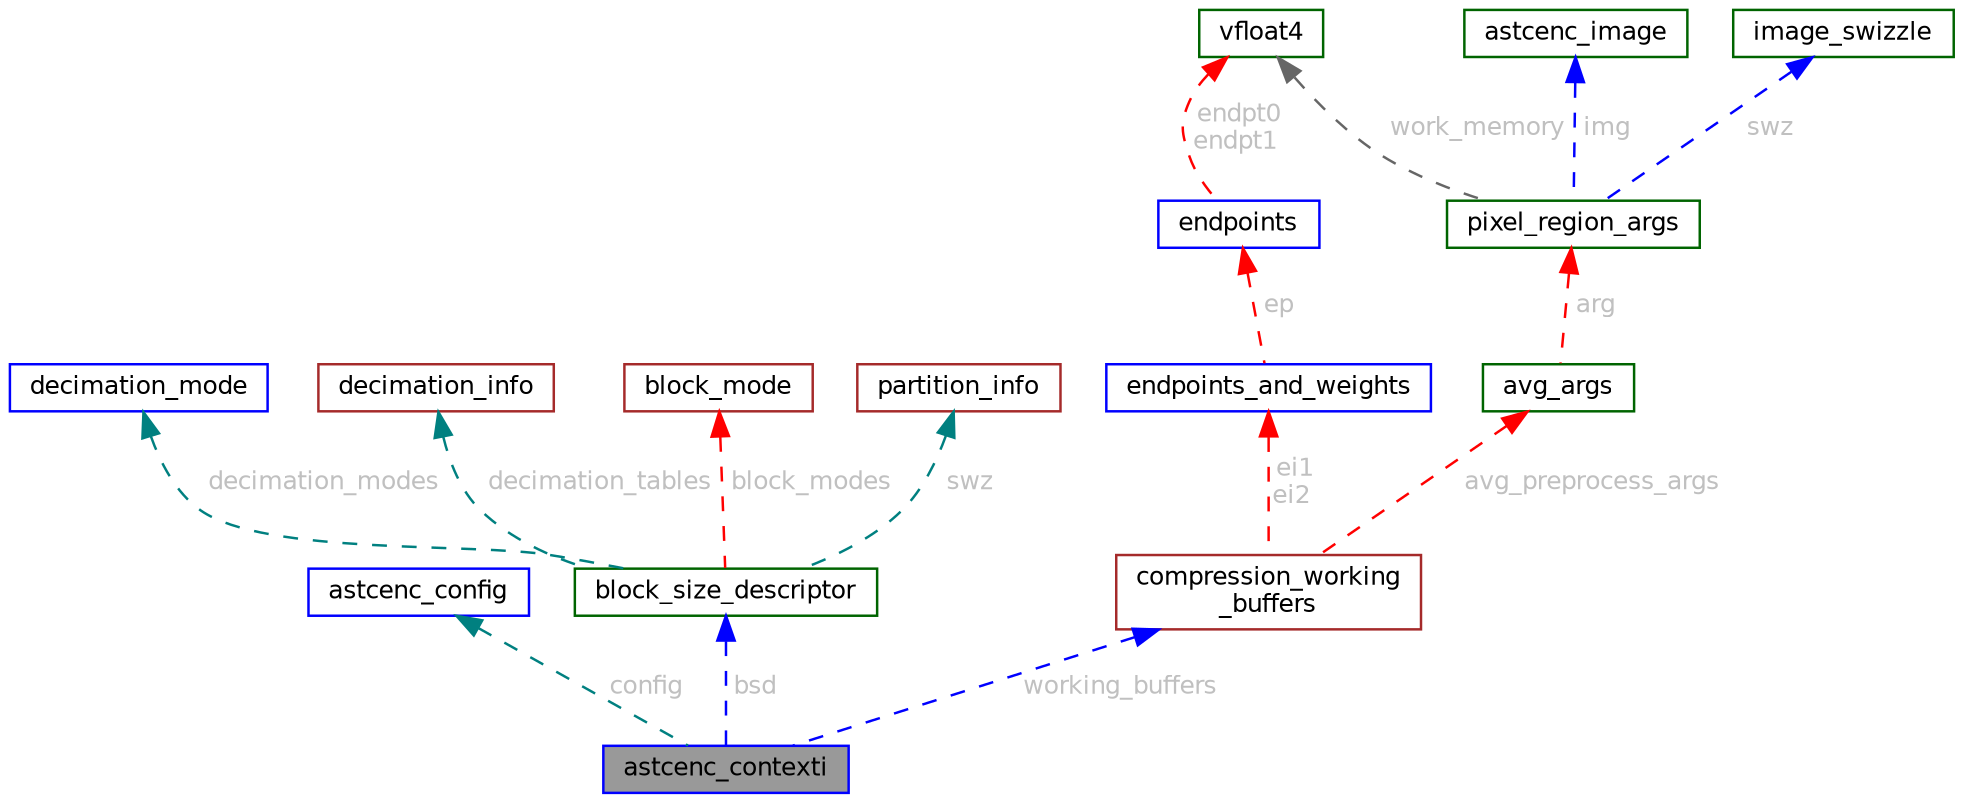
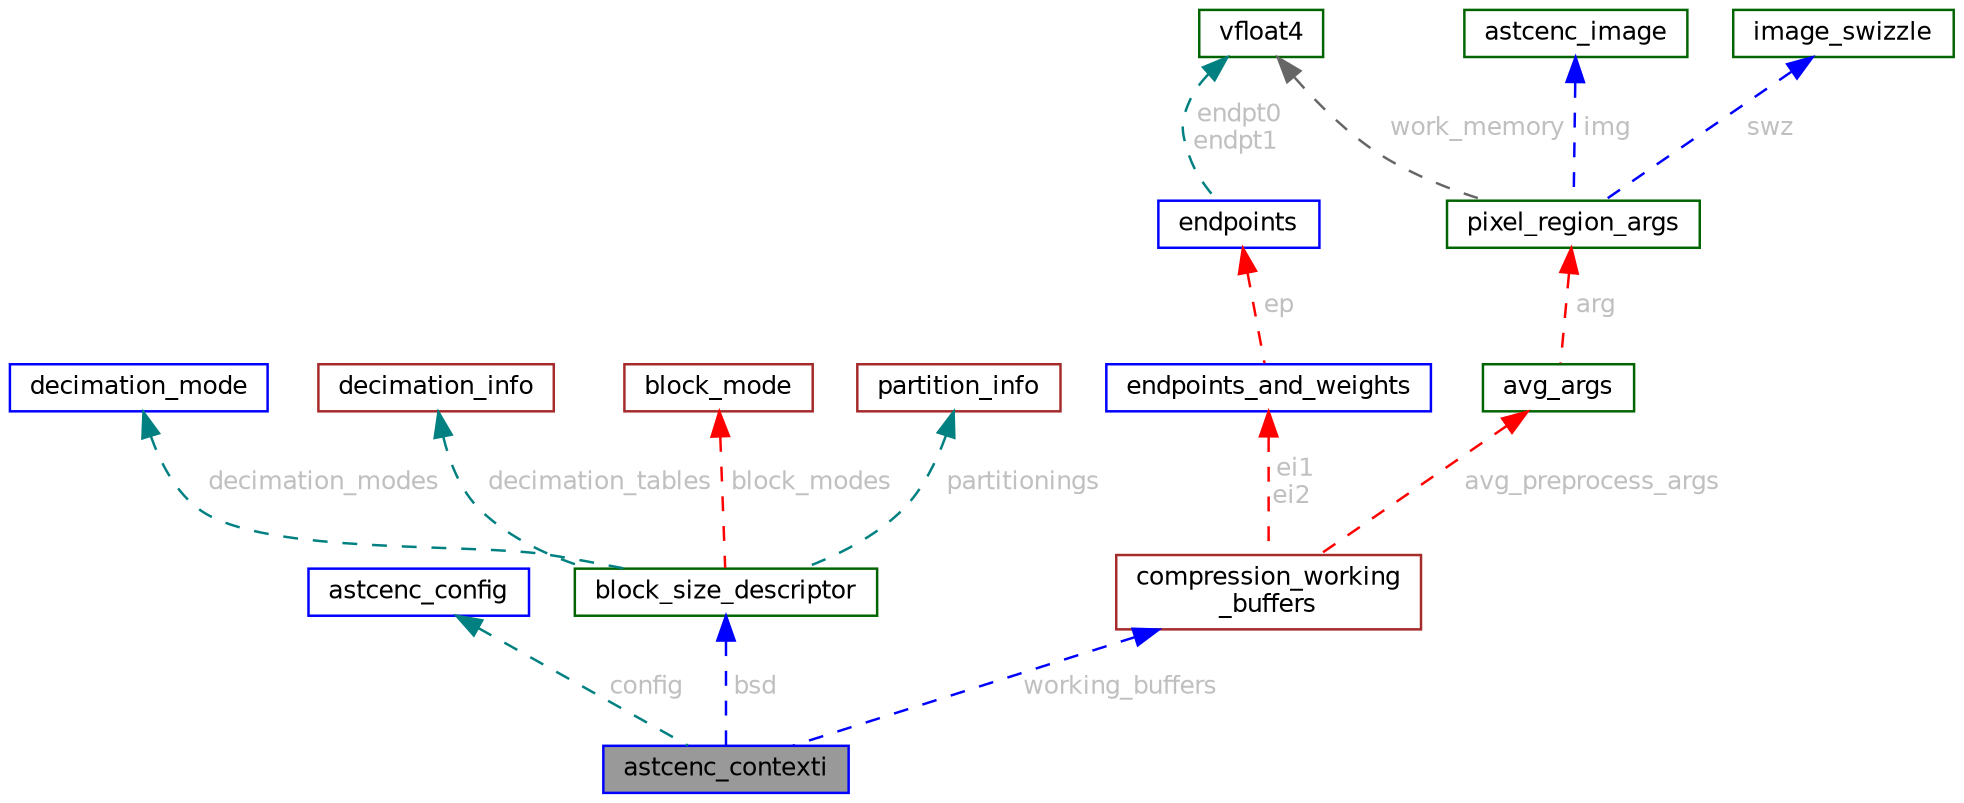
edge "endpoints" -> "vfloat4": color red -> teal
edge "block_size_descriptor" -> "partition_info": label " swz" -> " partitionings"
